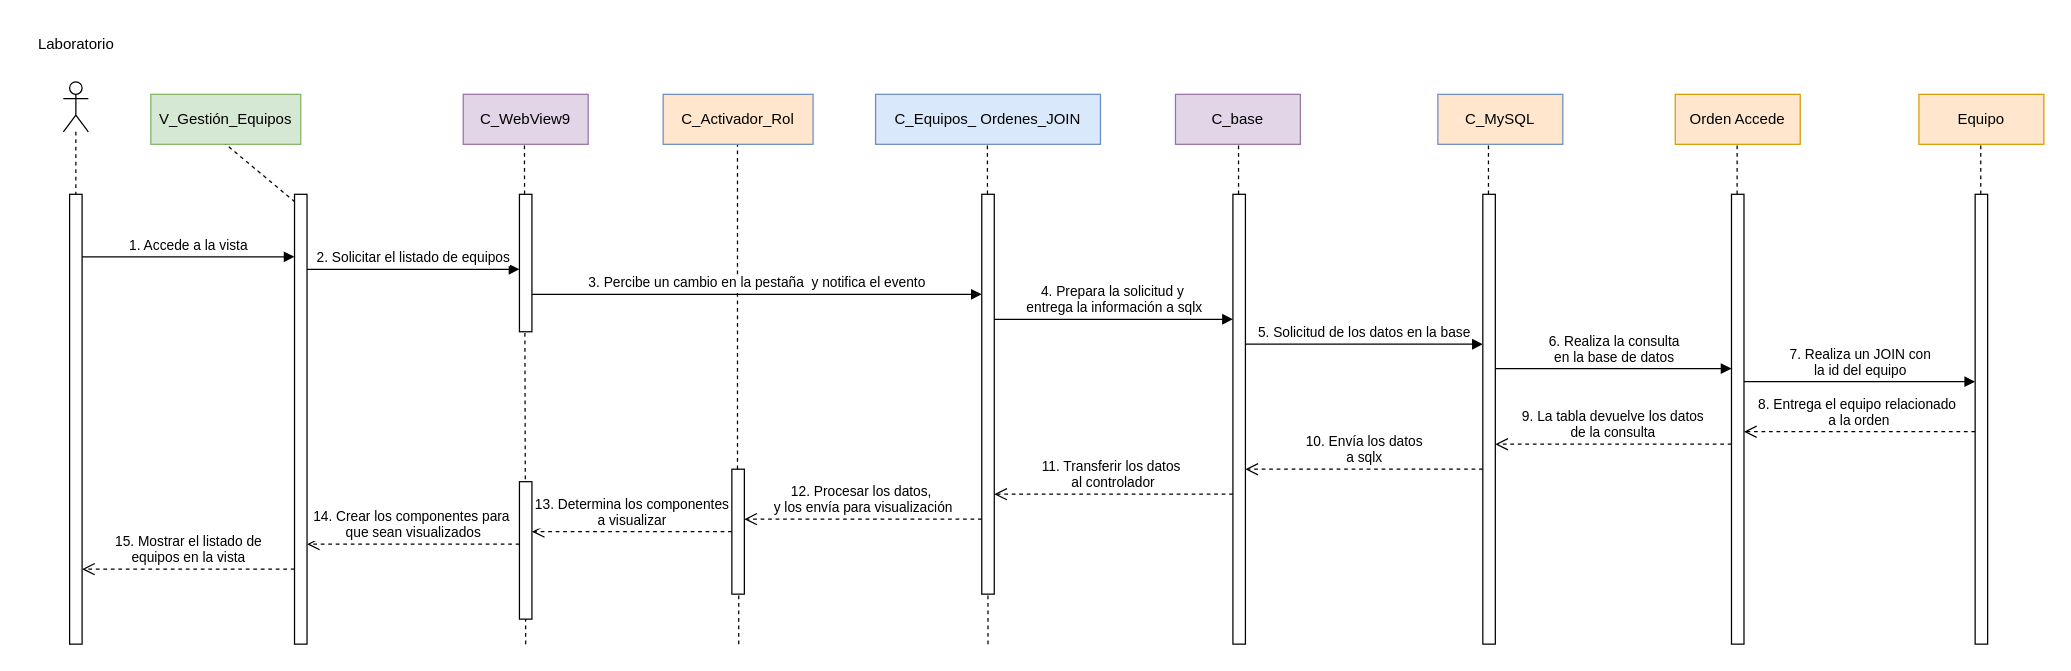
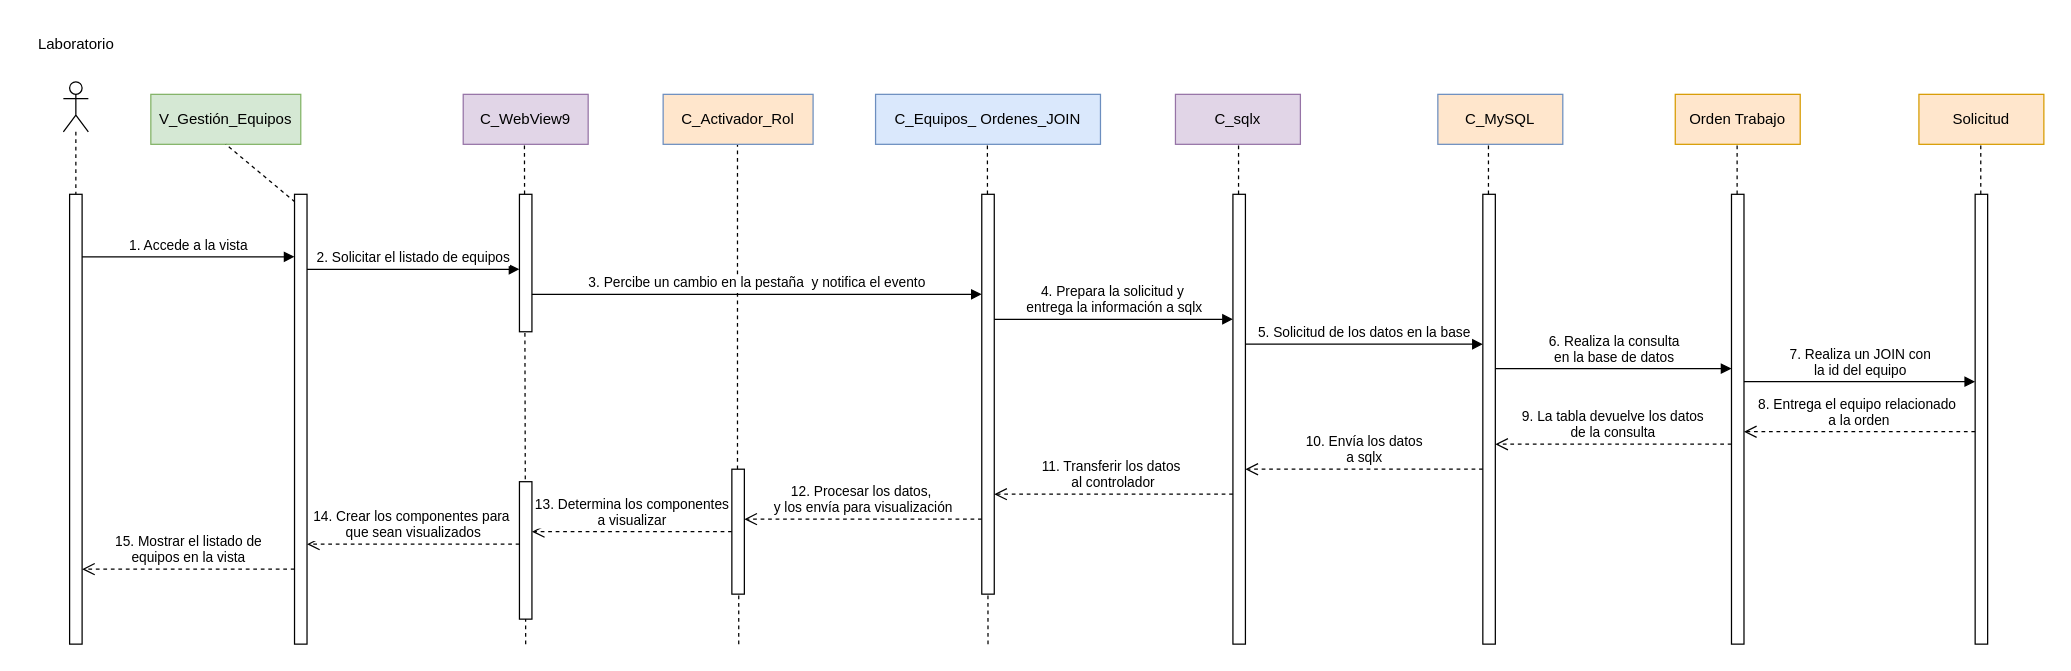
node "C_base": label "C_base" -> "C_sqlx"
node "Orden Accede": label "Orden Accede" -> "Orden Trabajo"
node "Equipo": label "Equipo" -> "Solicitud"
